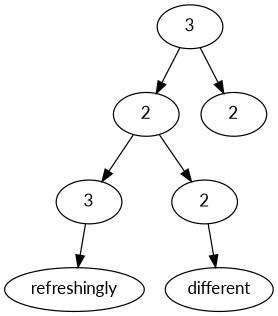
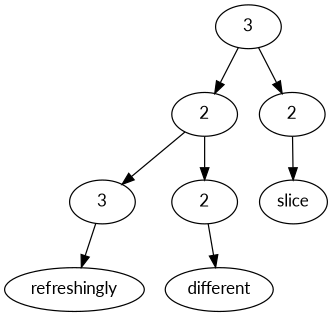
node "slice": added
